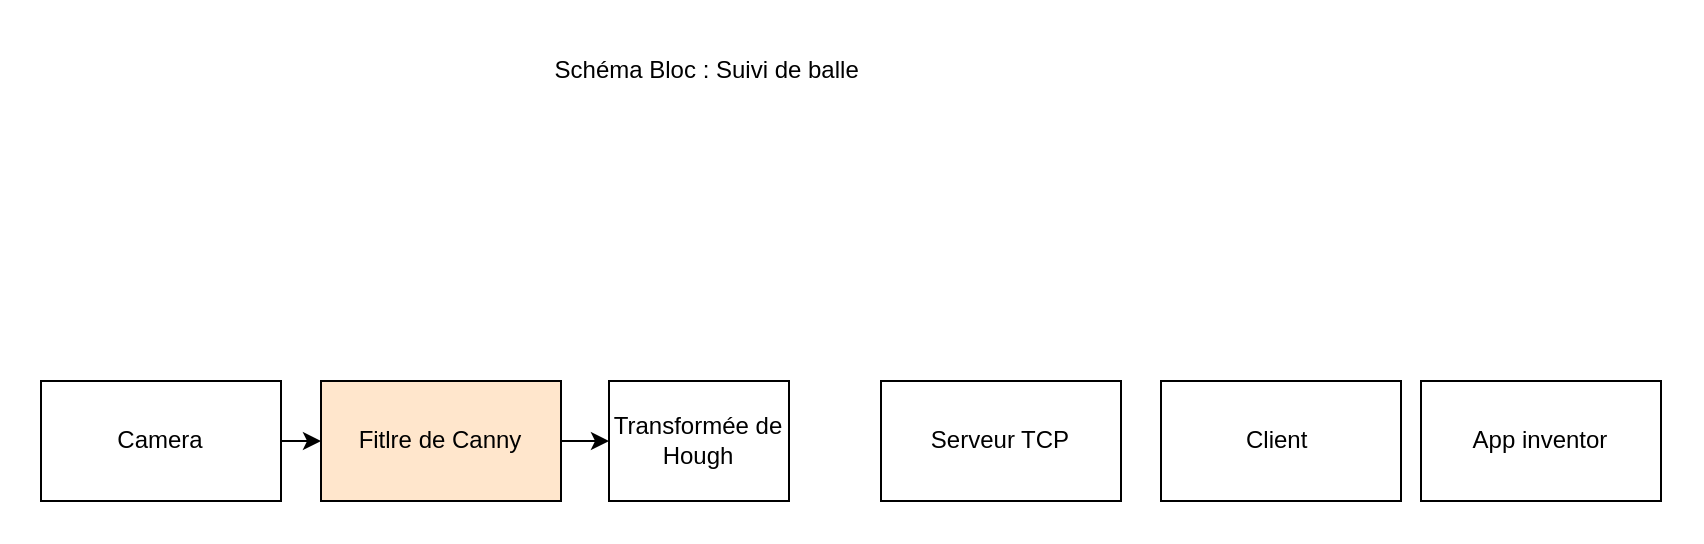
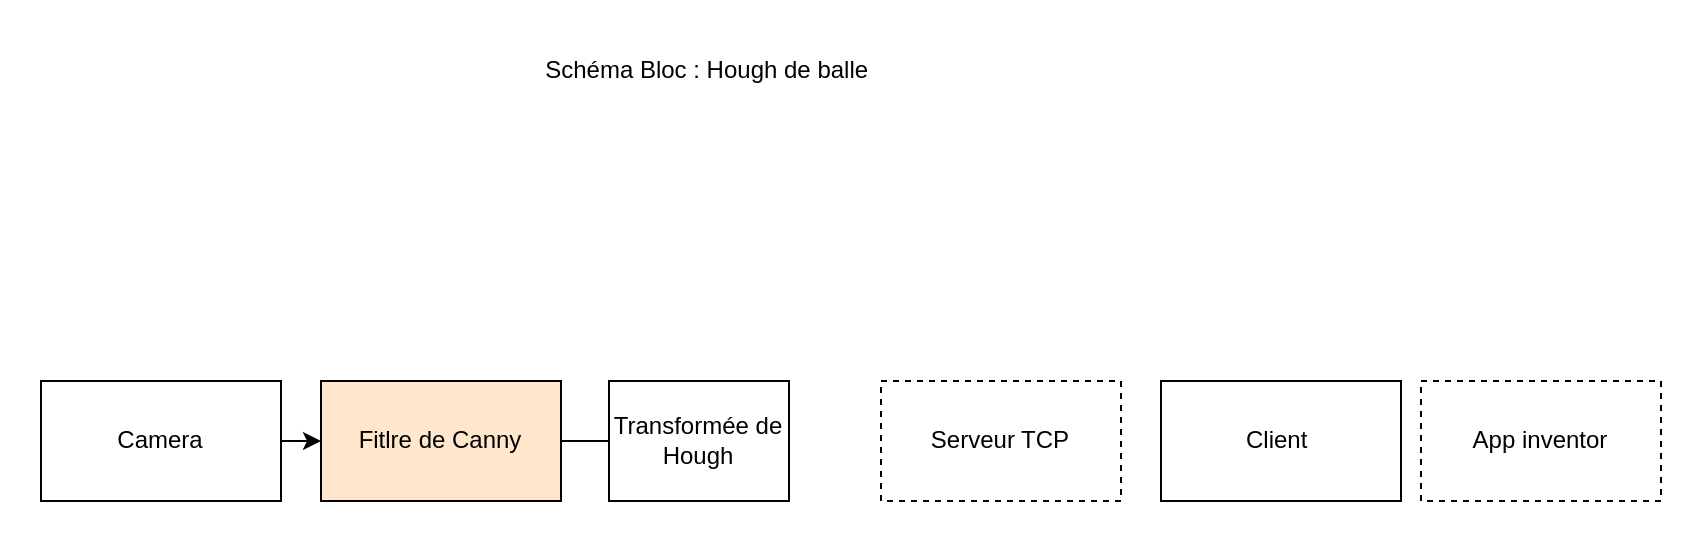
node "Schéma Bloc : Suivi de balle": label "Schéma Bloc : Suivi de balle" -> "Schéma Bloc : Hough de balle"
edge "Fitlre de Canny" -> "Transformée de Hough": arrowhead classic -> none
node "Serveur TCP": style solid -> dashed
node "App inventor": style solid -> dashed
